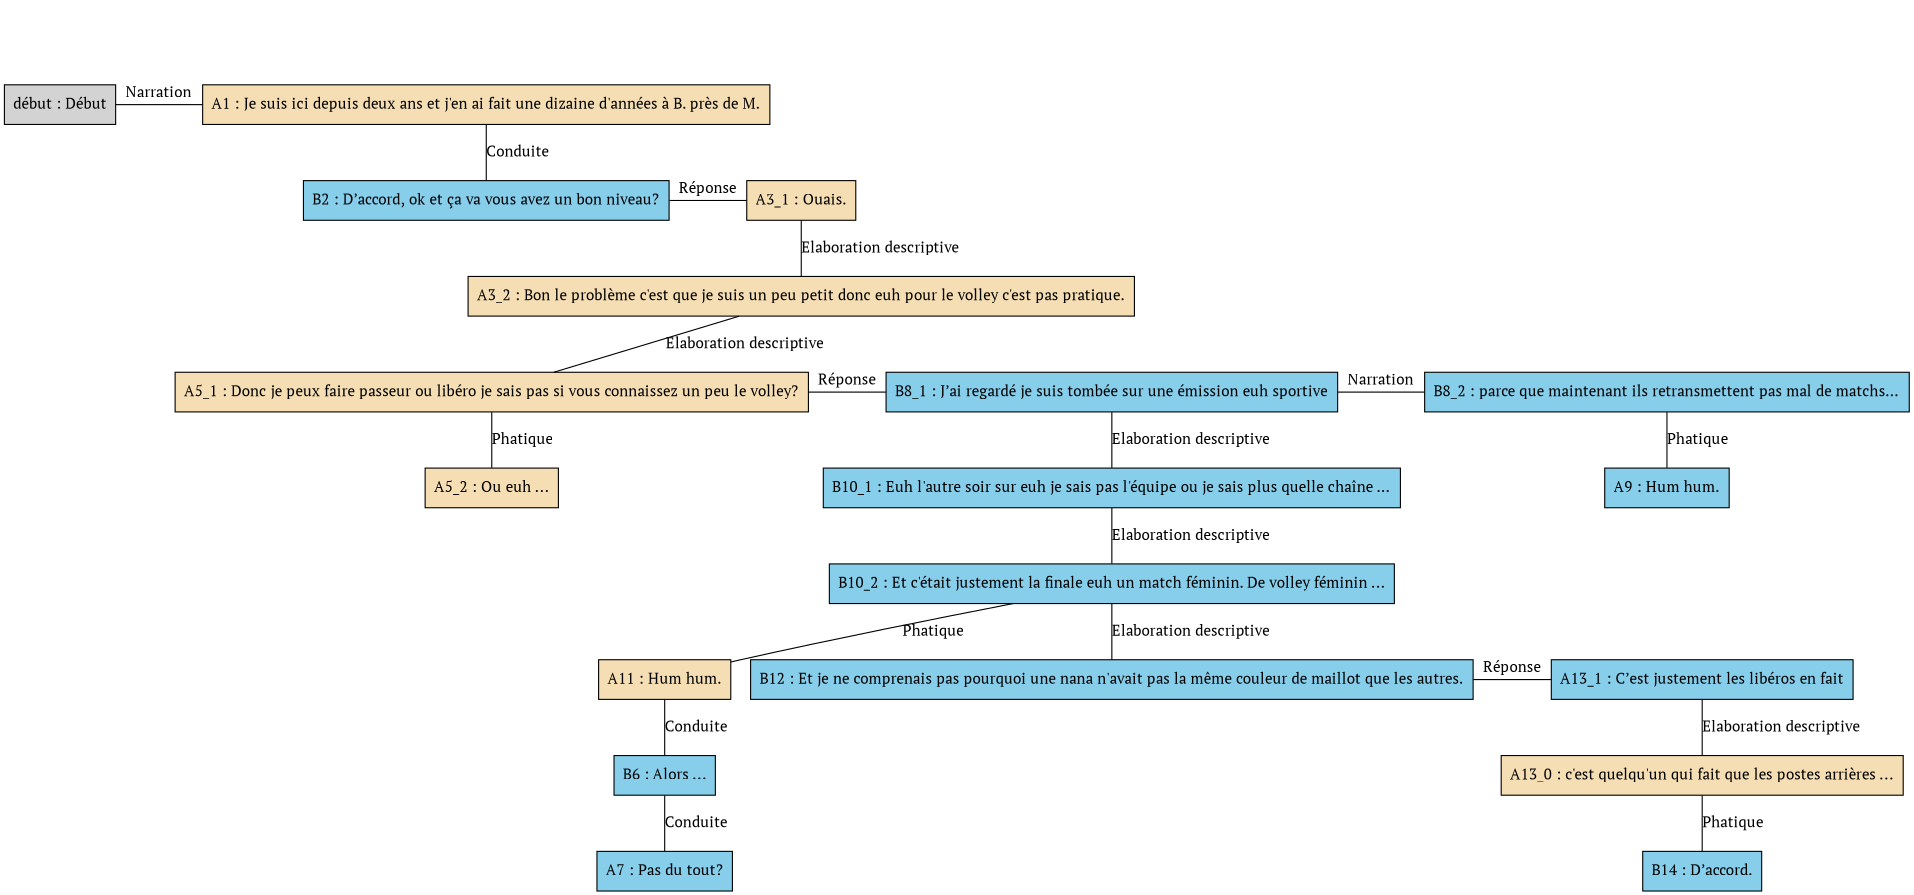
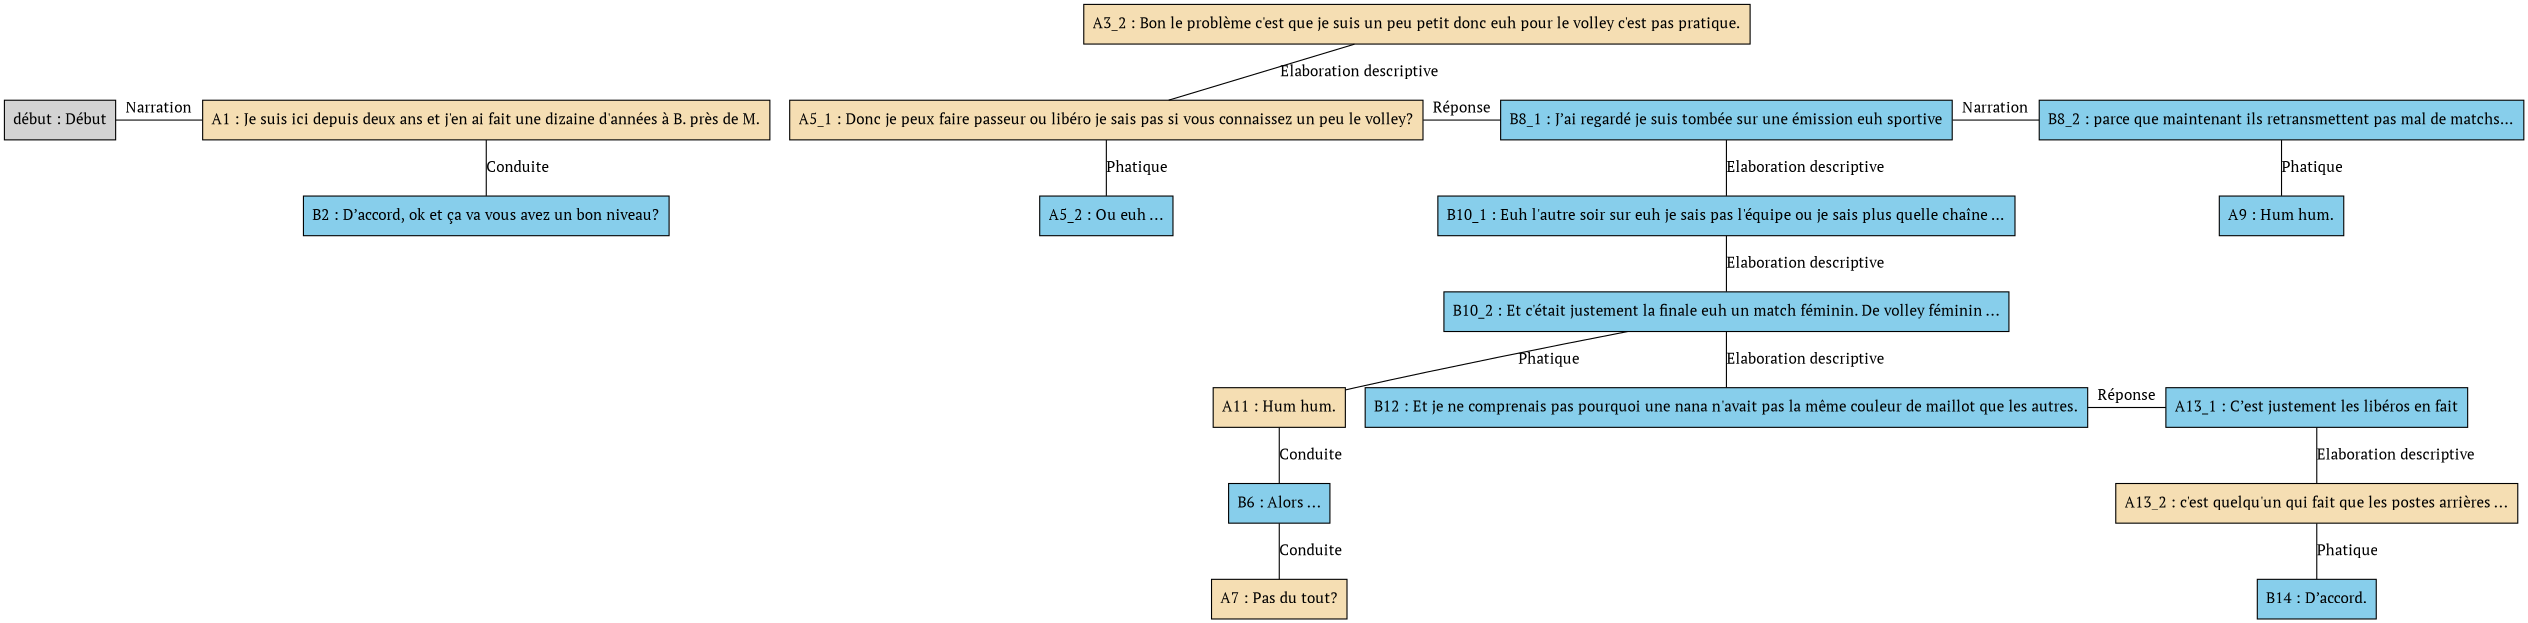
node "A3_1 : Ouais.": removed
node "A5_2 : Ou euh ...": fillcolor wheat -> skyblue
node "A13_0 : c'est quelqu'un qui fait que les postes arrières ...": label "A13_0 : c'est quelqu'un qui fait que les postes arrières ..." -> "A13_2 : c'est quelqu'un qui fait que les postes arrières ..."
node "A7 : Pas du tout?": fillcolor skyblue -> wheat
